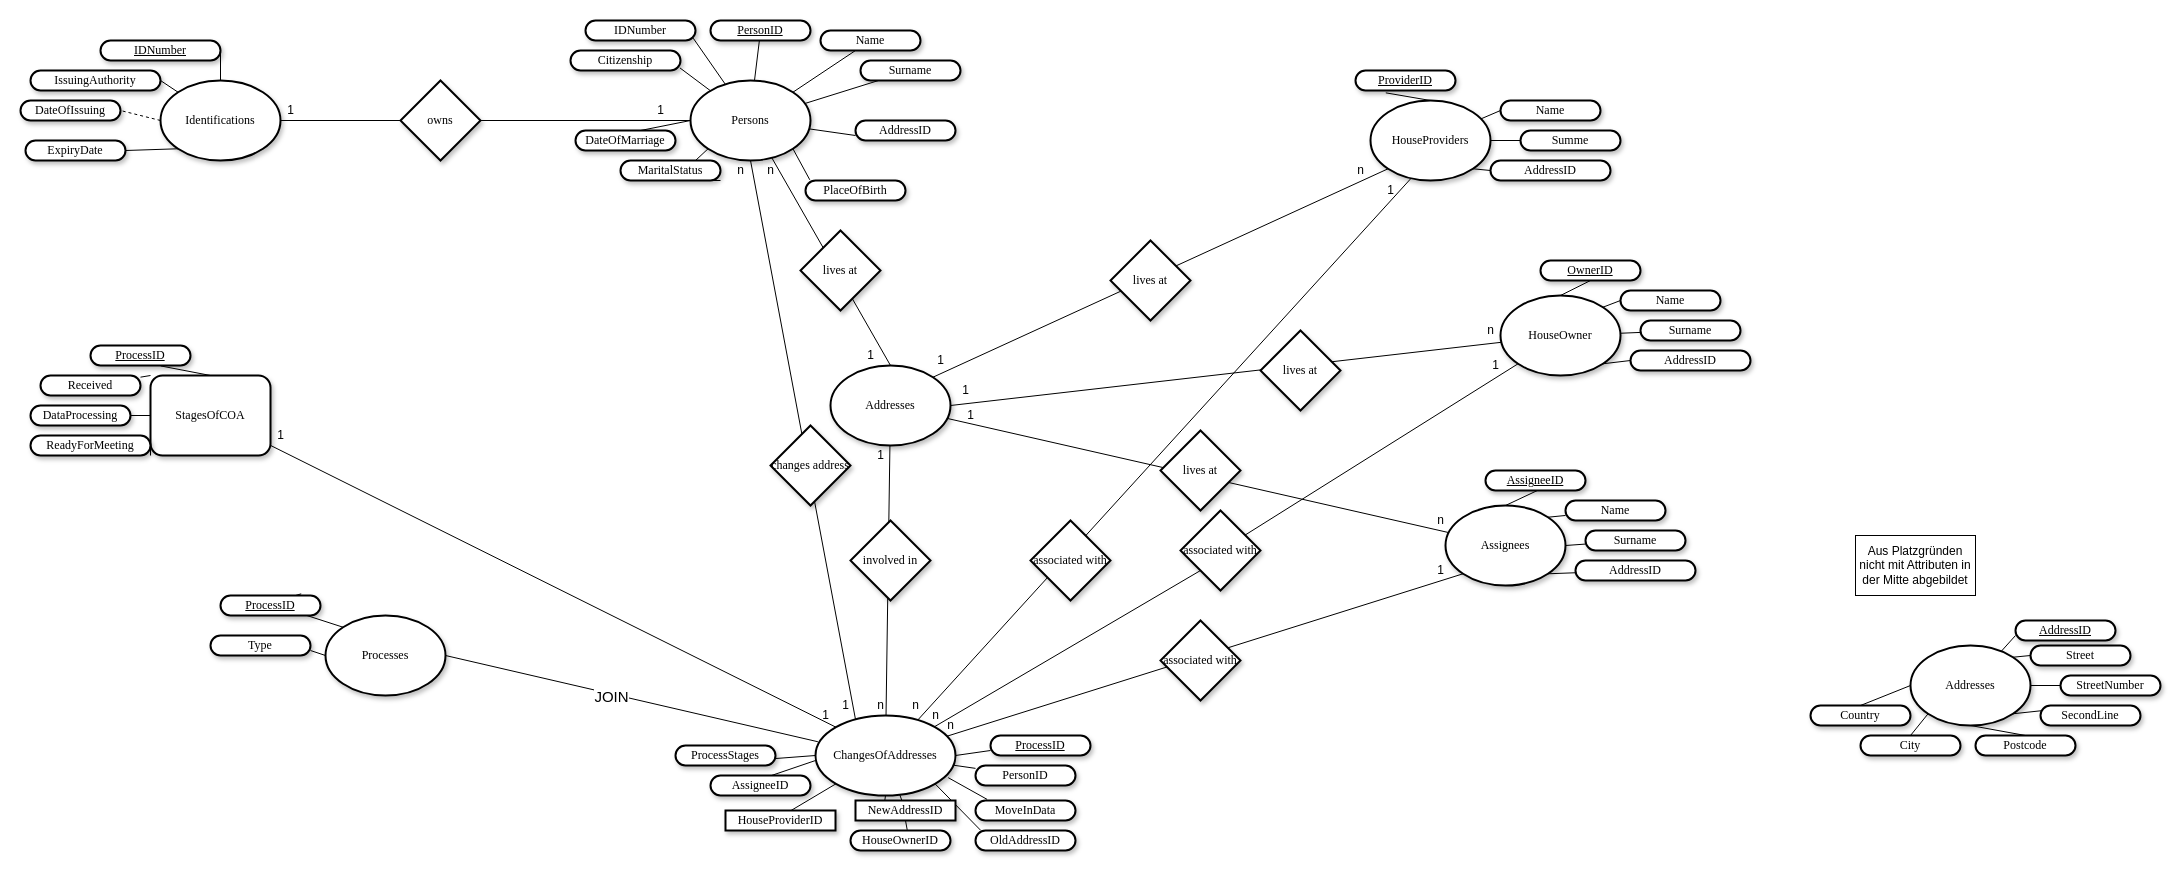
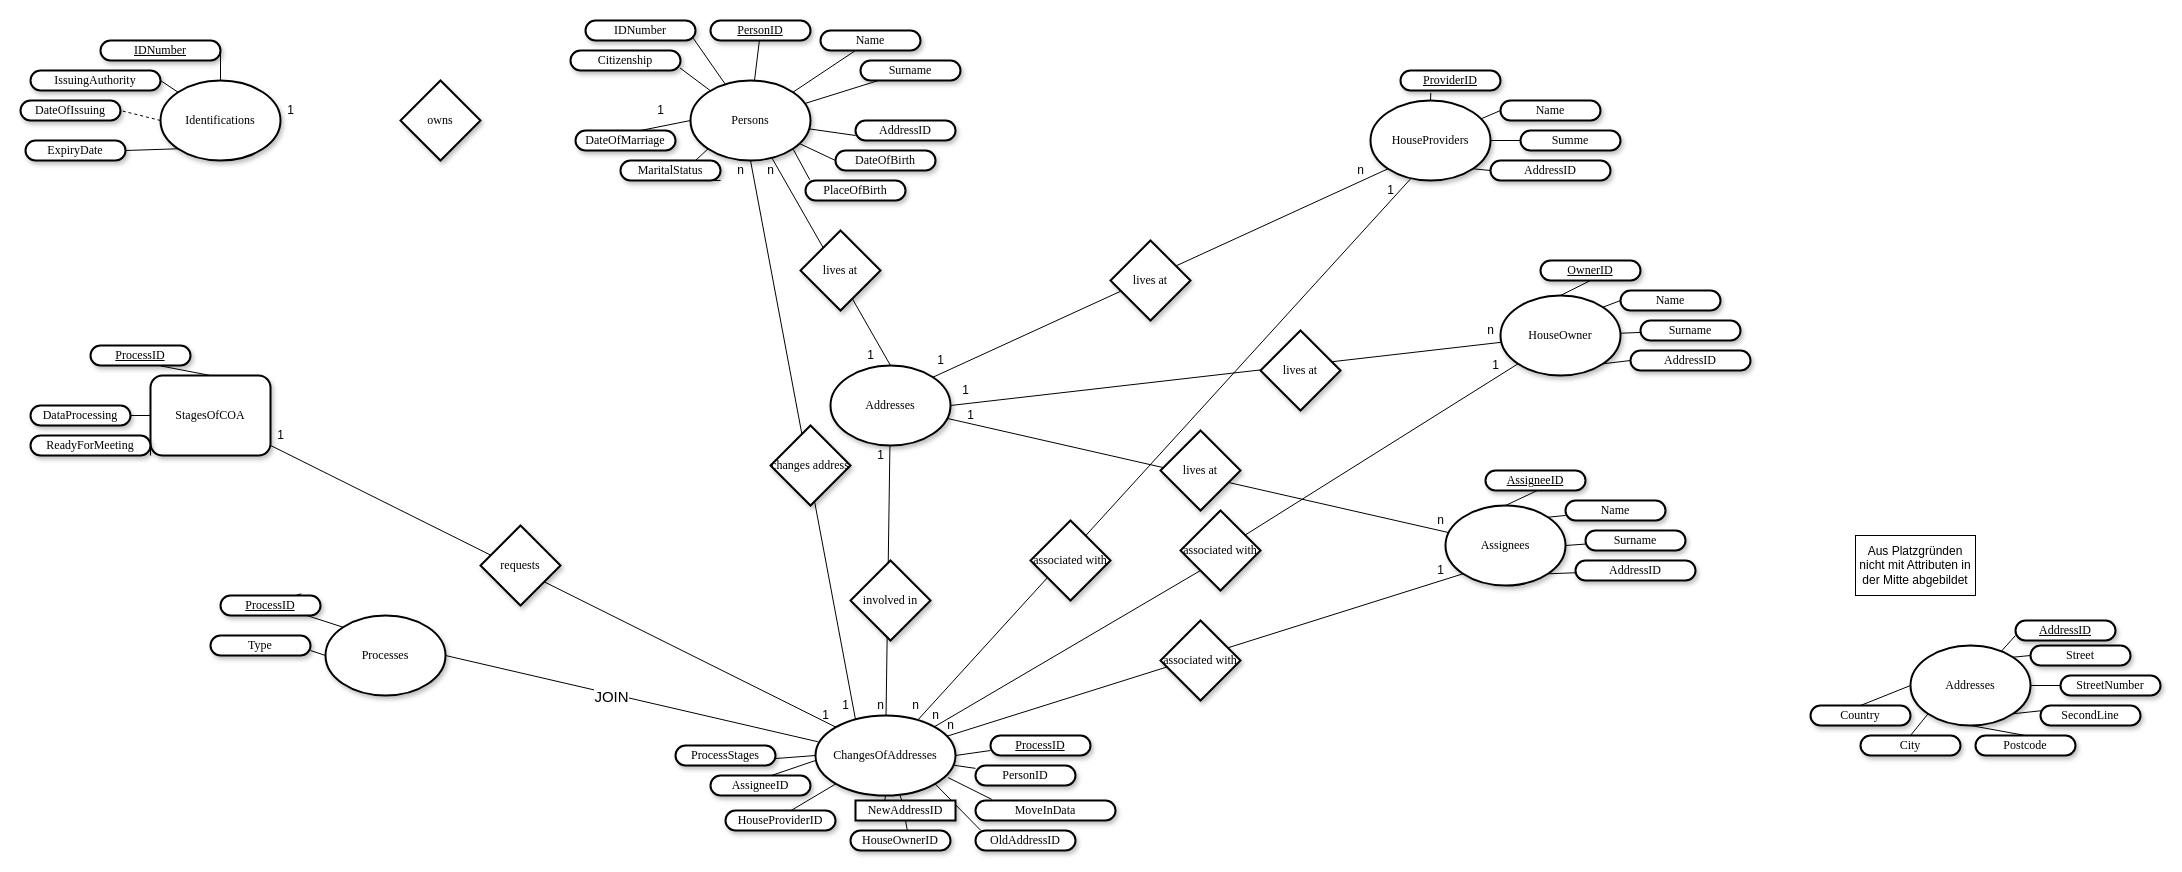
node "ProviderID": moved (1406, 81) -> (1451, 81)
edge "Identifications" -- "Persons": removed
edge "Persons" -- "DateOfBirth": added
node "DateOfBirth": added
edge "Received" -- "StagesOfCOA": removed
node "Received": removed
node "involved in": moved (891, 561) -> (891, 601)
node "requests": added
node "MoveInData": size 100x20 -> 140x20
node "HouseProviderID": shape rectangle -> rounded rectangle
